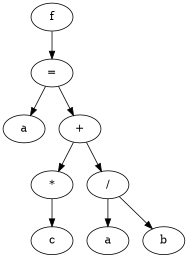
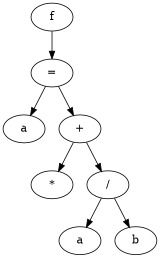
node "c": removed
